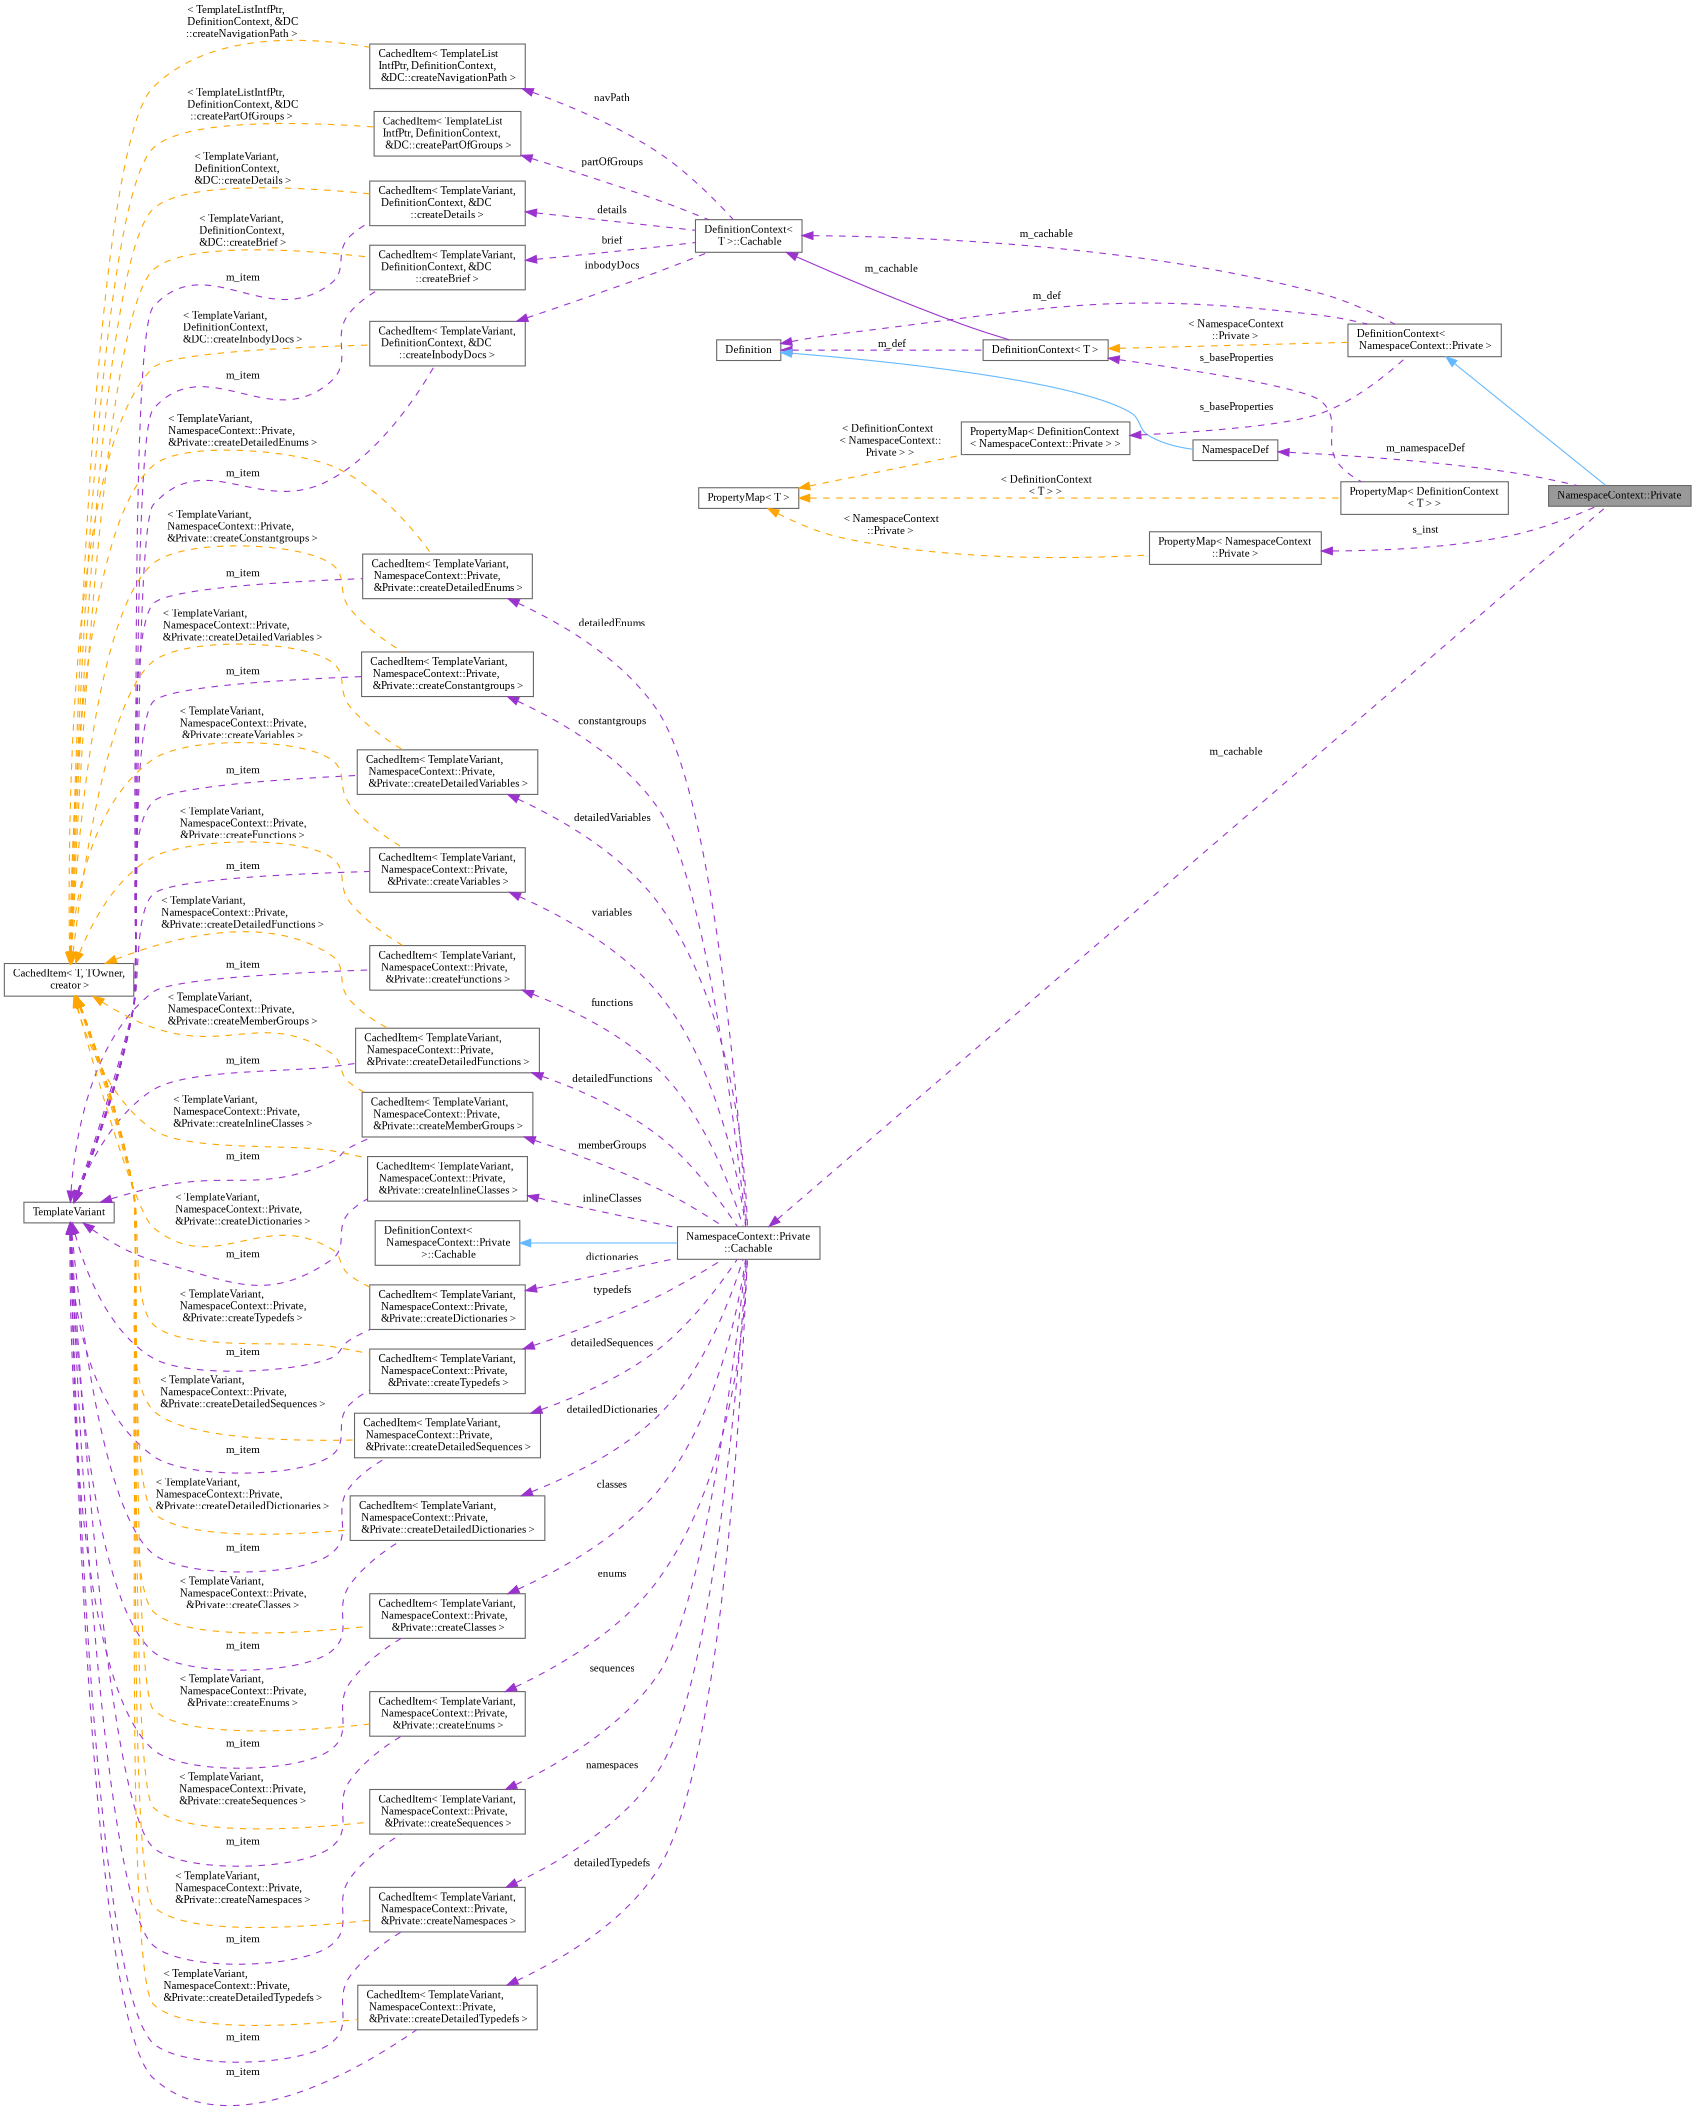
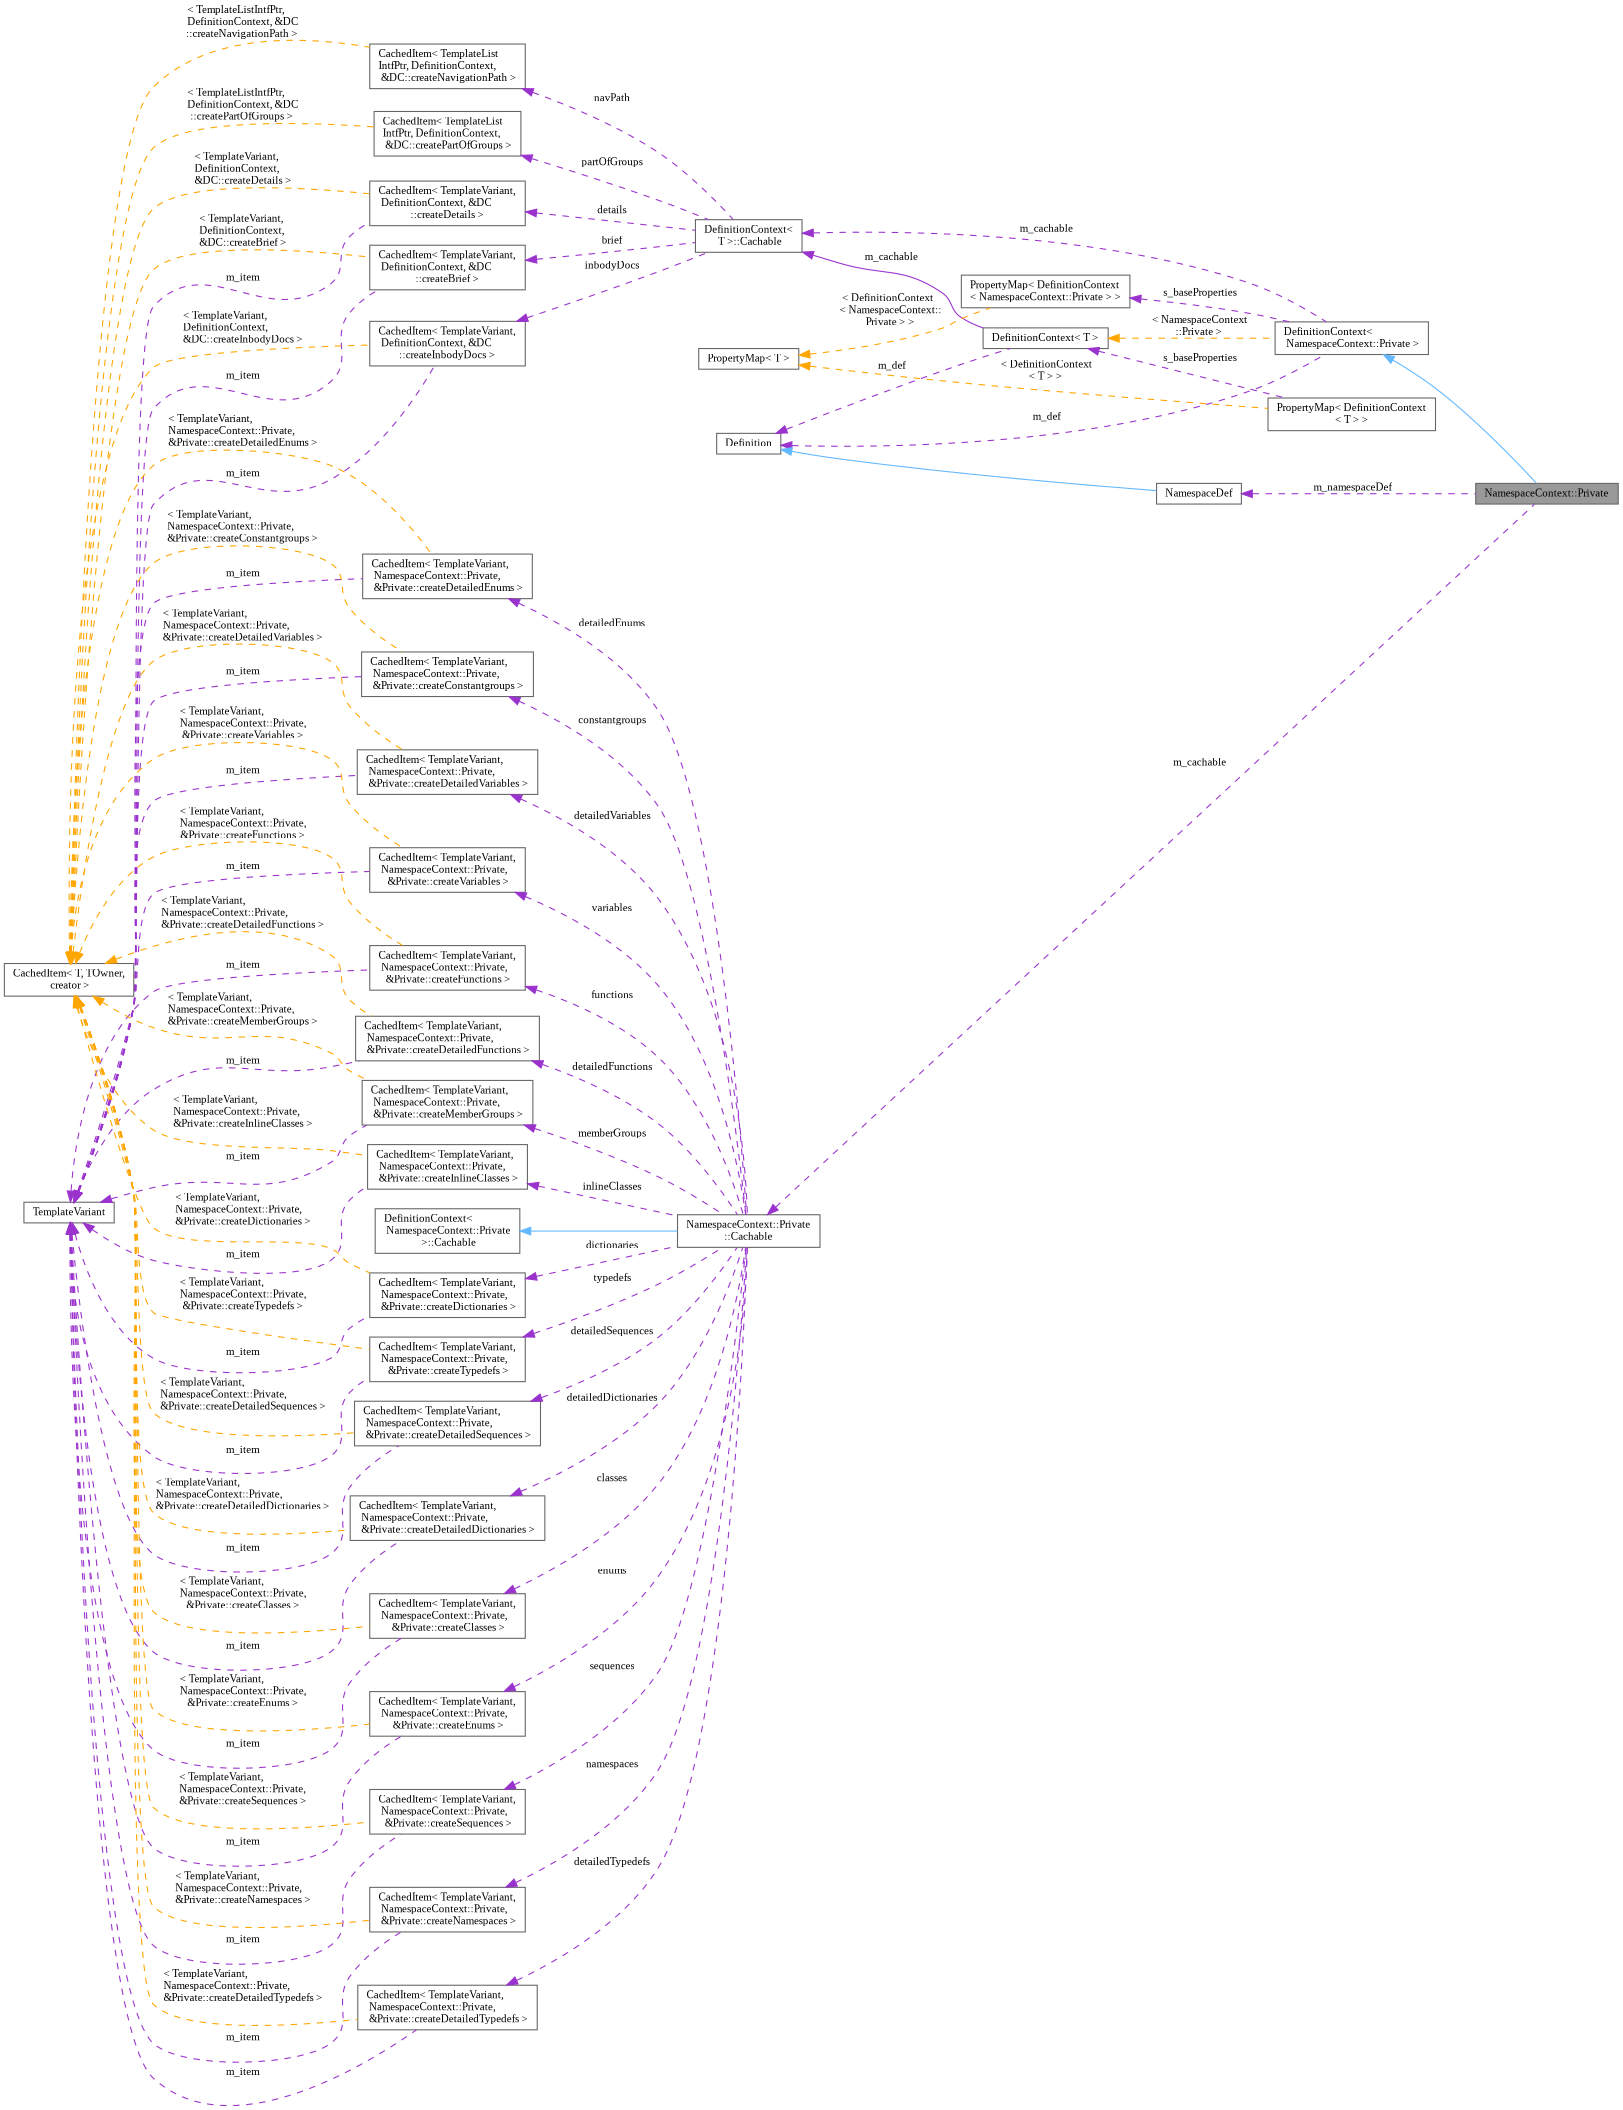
node "PropertyMap< NamespaceContext ::Private >": removed
